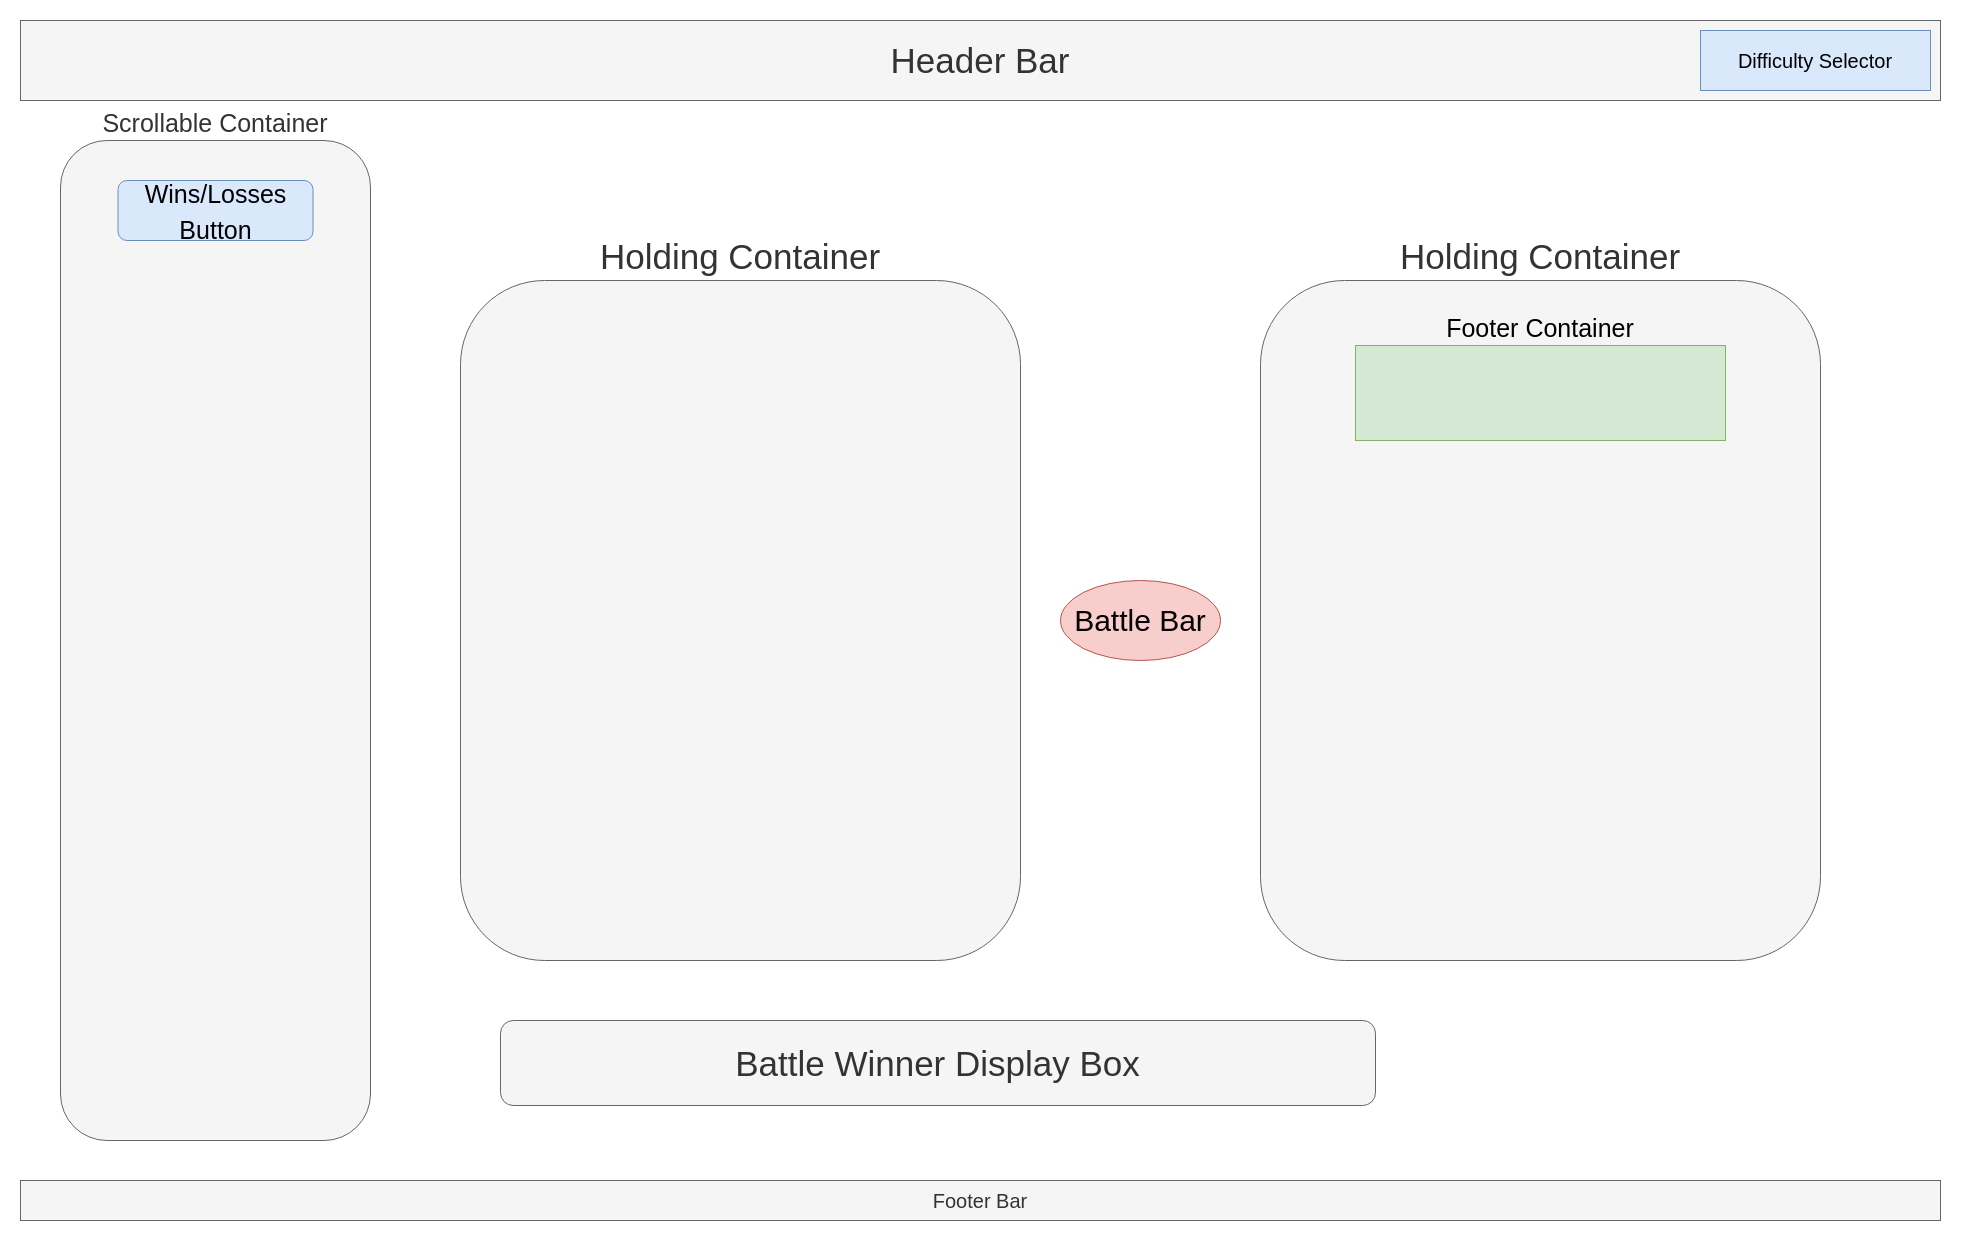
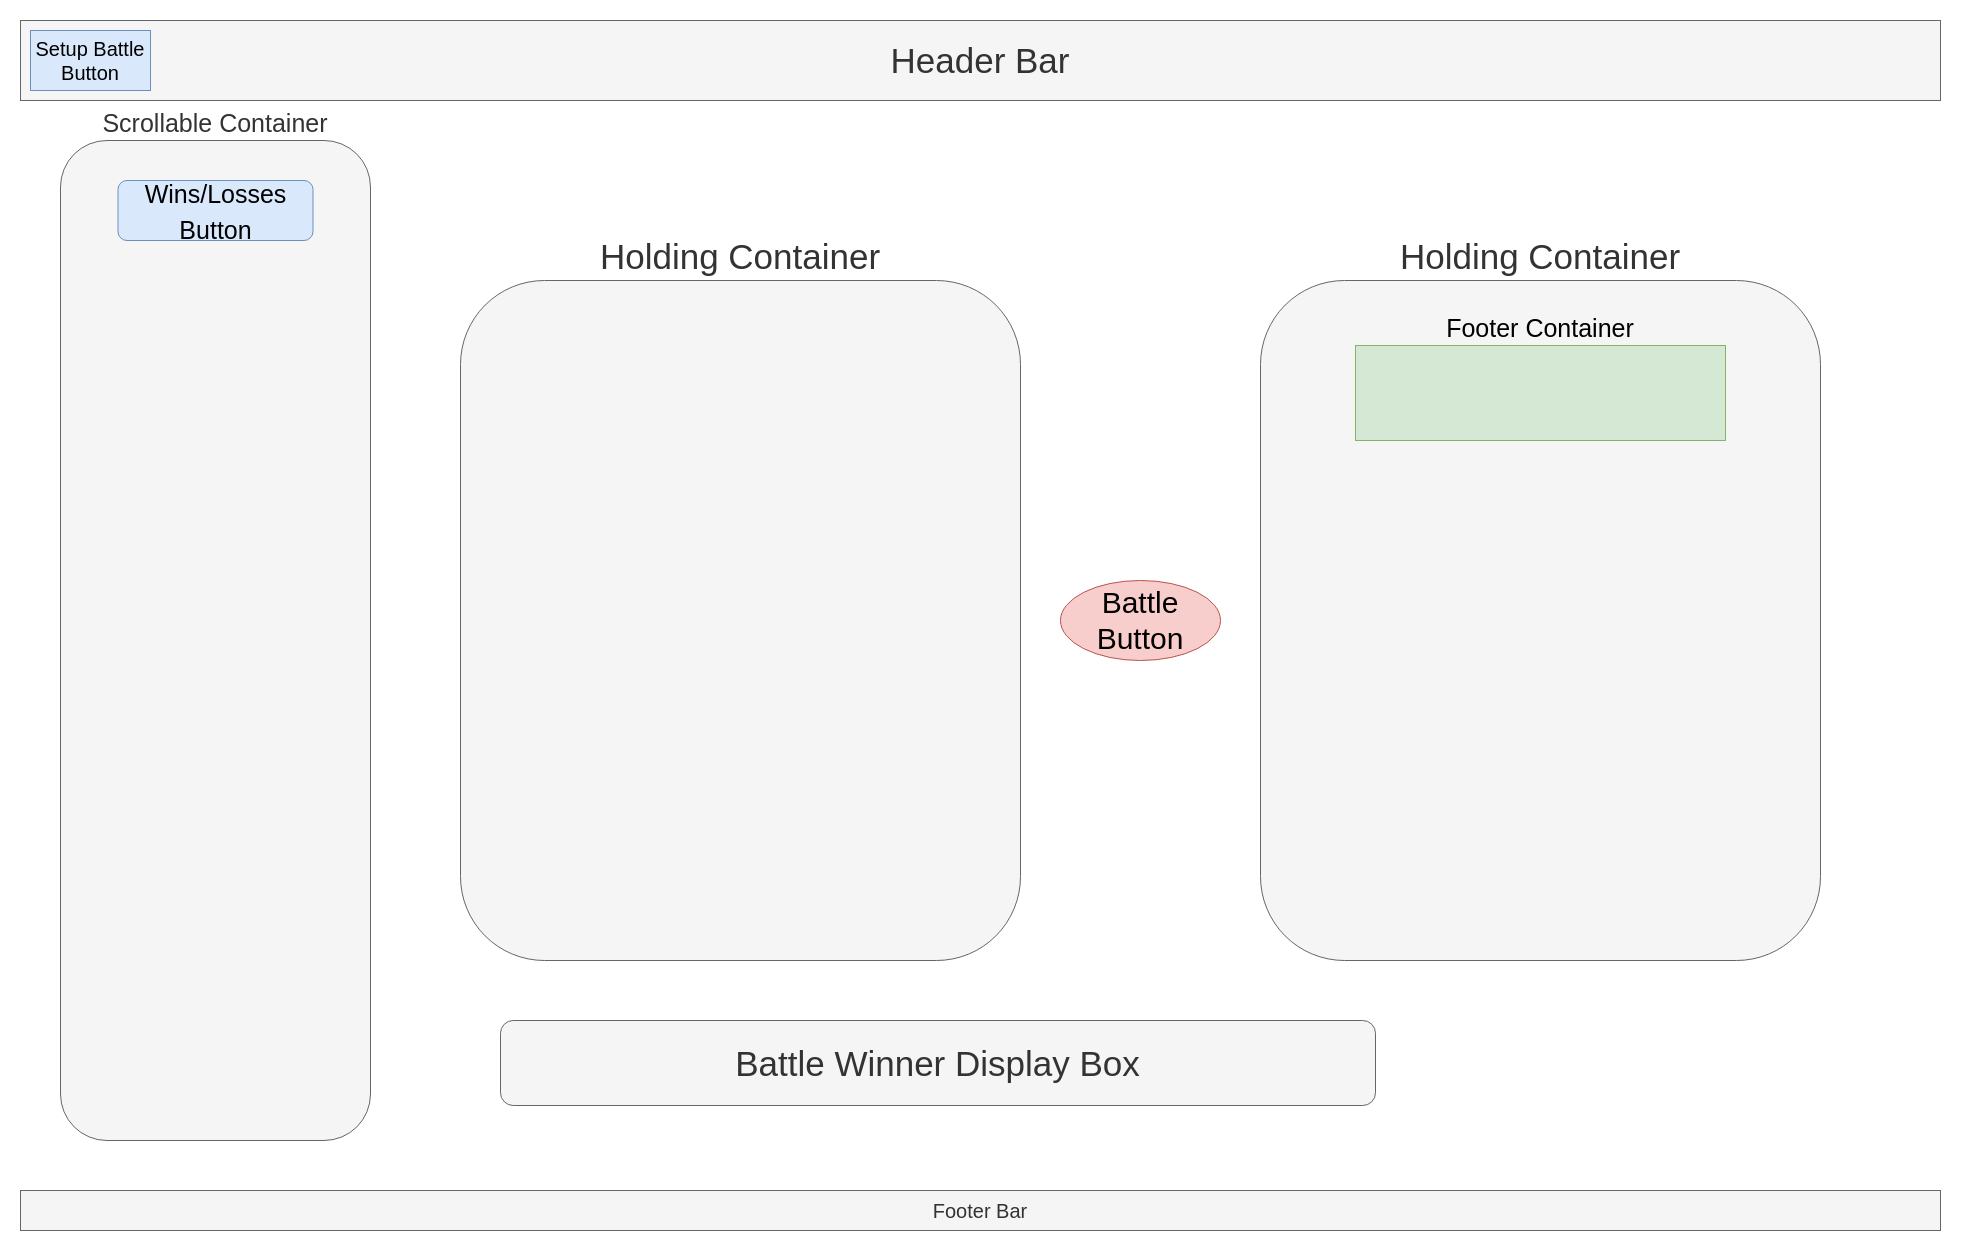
node "Setup Battle Button": added
node "Difficulty Selector": removed
node "Battle Bar": label "Battle Bar" -> "Battle Button"
node "Footer Bar": moved (981, 1201) -> (981, 1211)
